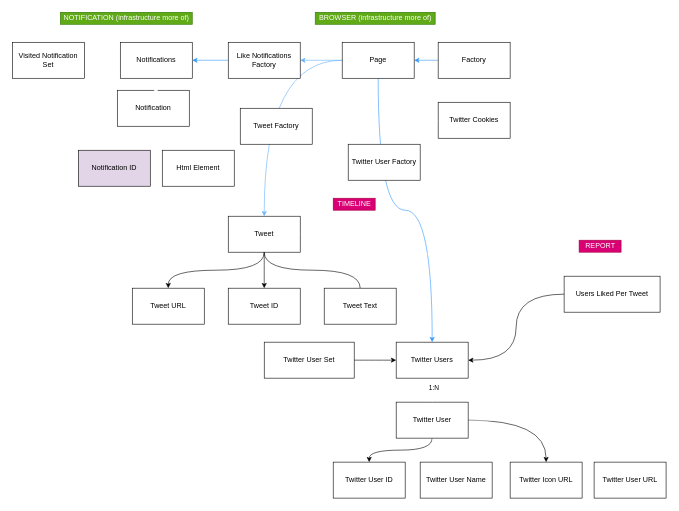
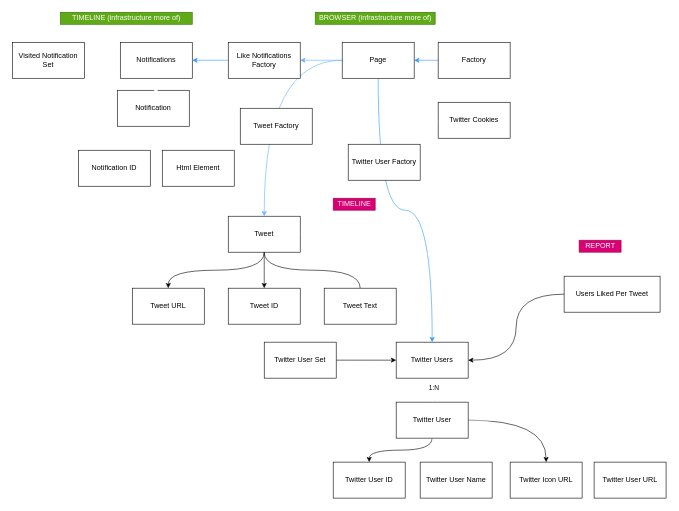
node "NOTIFICATION (infrastructure more of)": label "NOTIFICATION (infrastructure more of)" -> "TIMELINE (infrastructure more of)"
node "Notification ID": fillcolor #e1d5e7 -> #ffffff
node "Twitter User Set": size 90x36 -> 72x36
